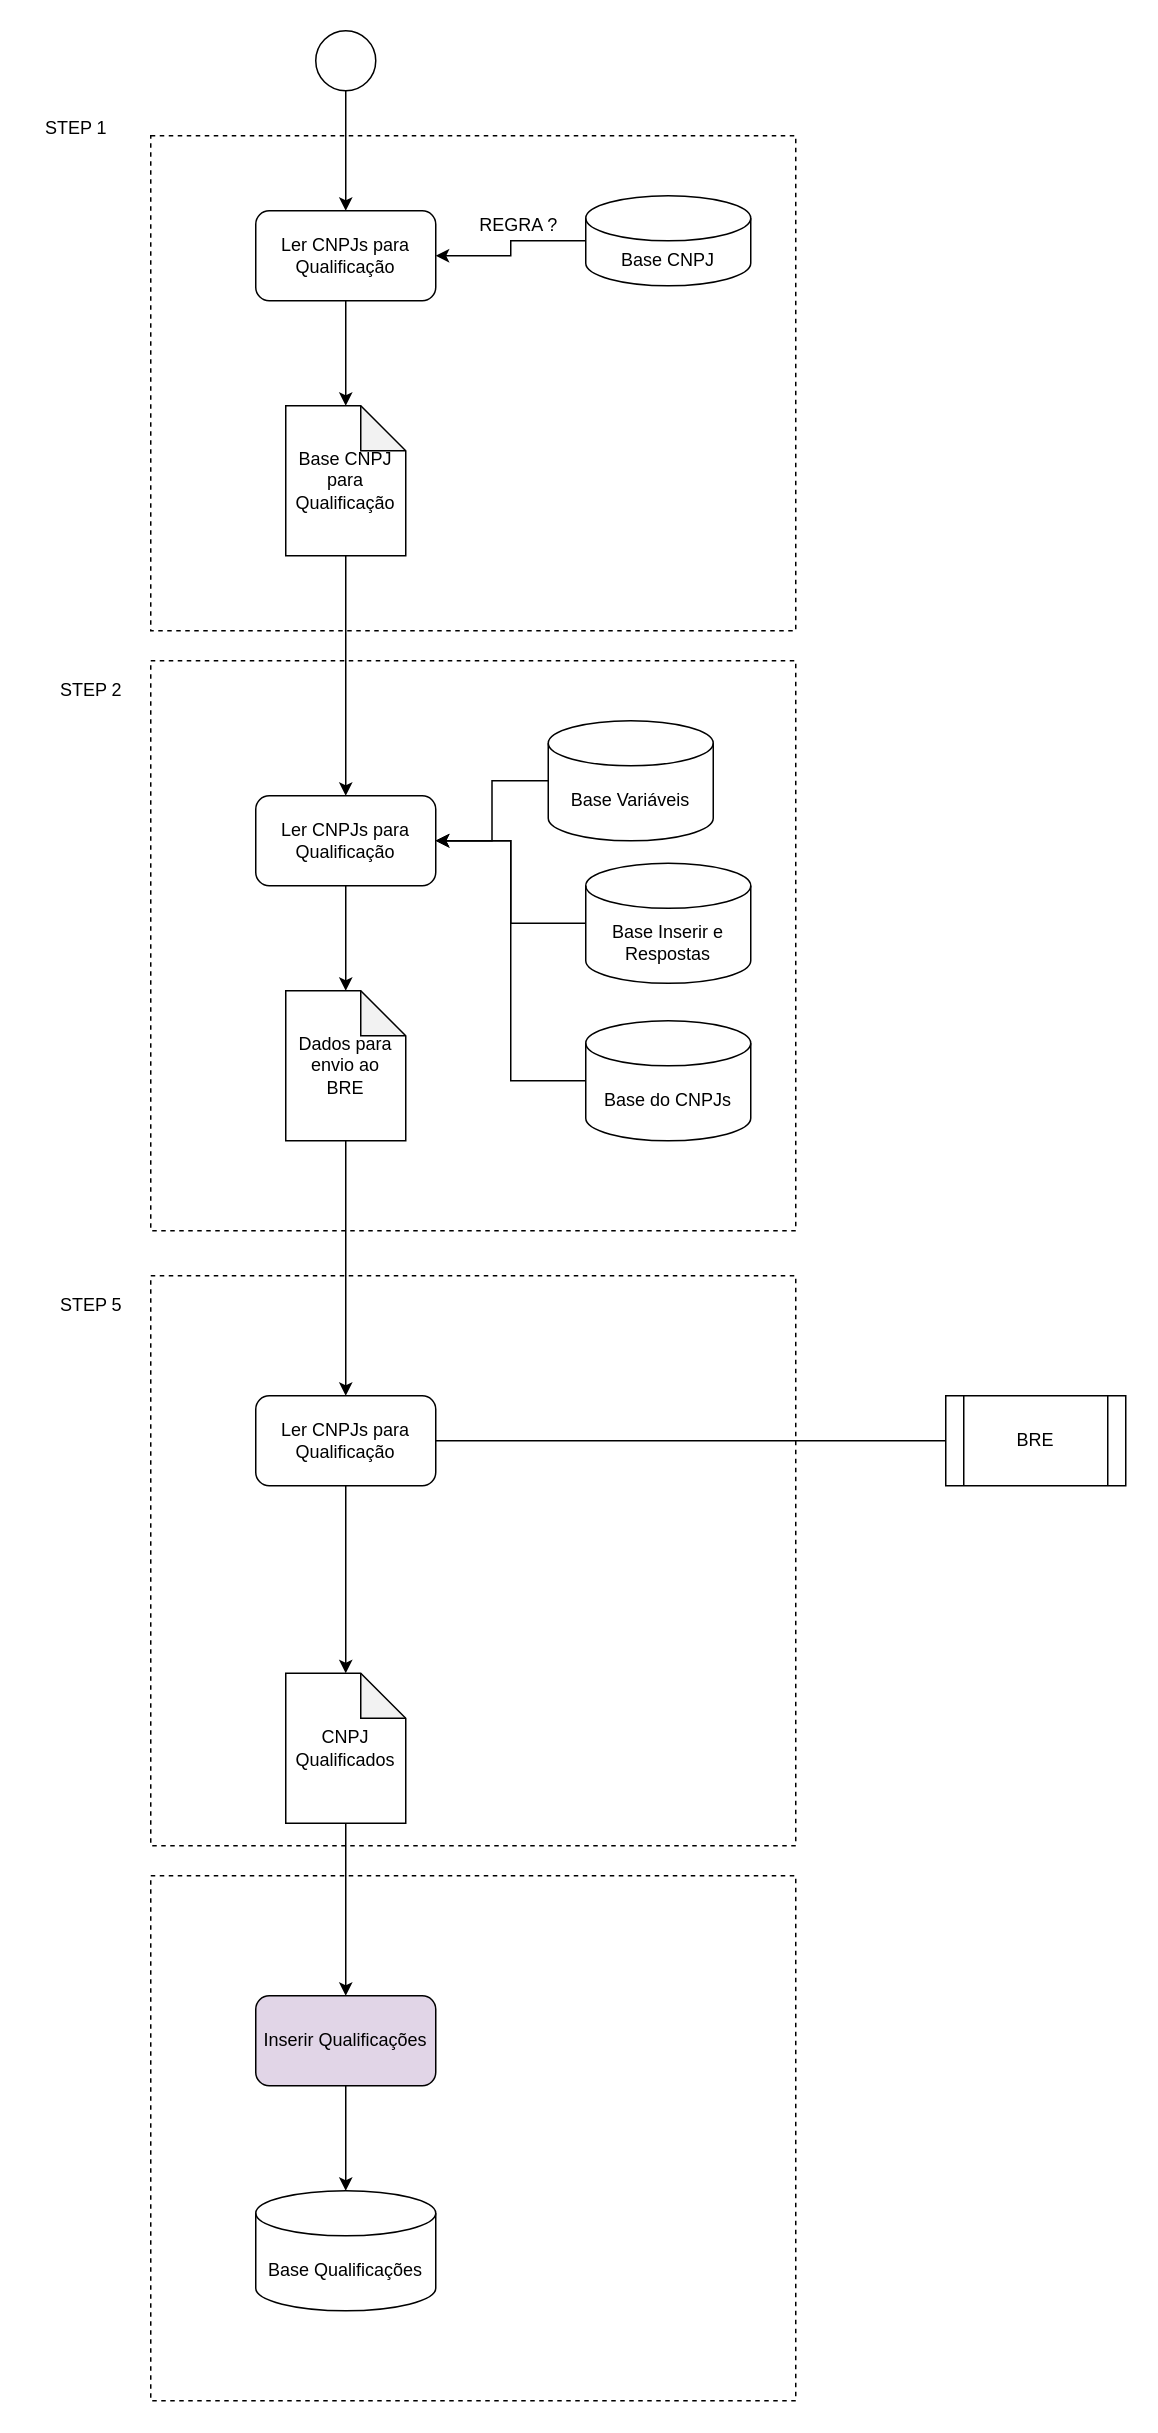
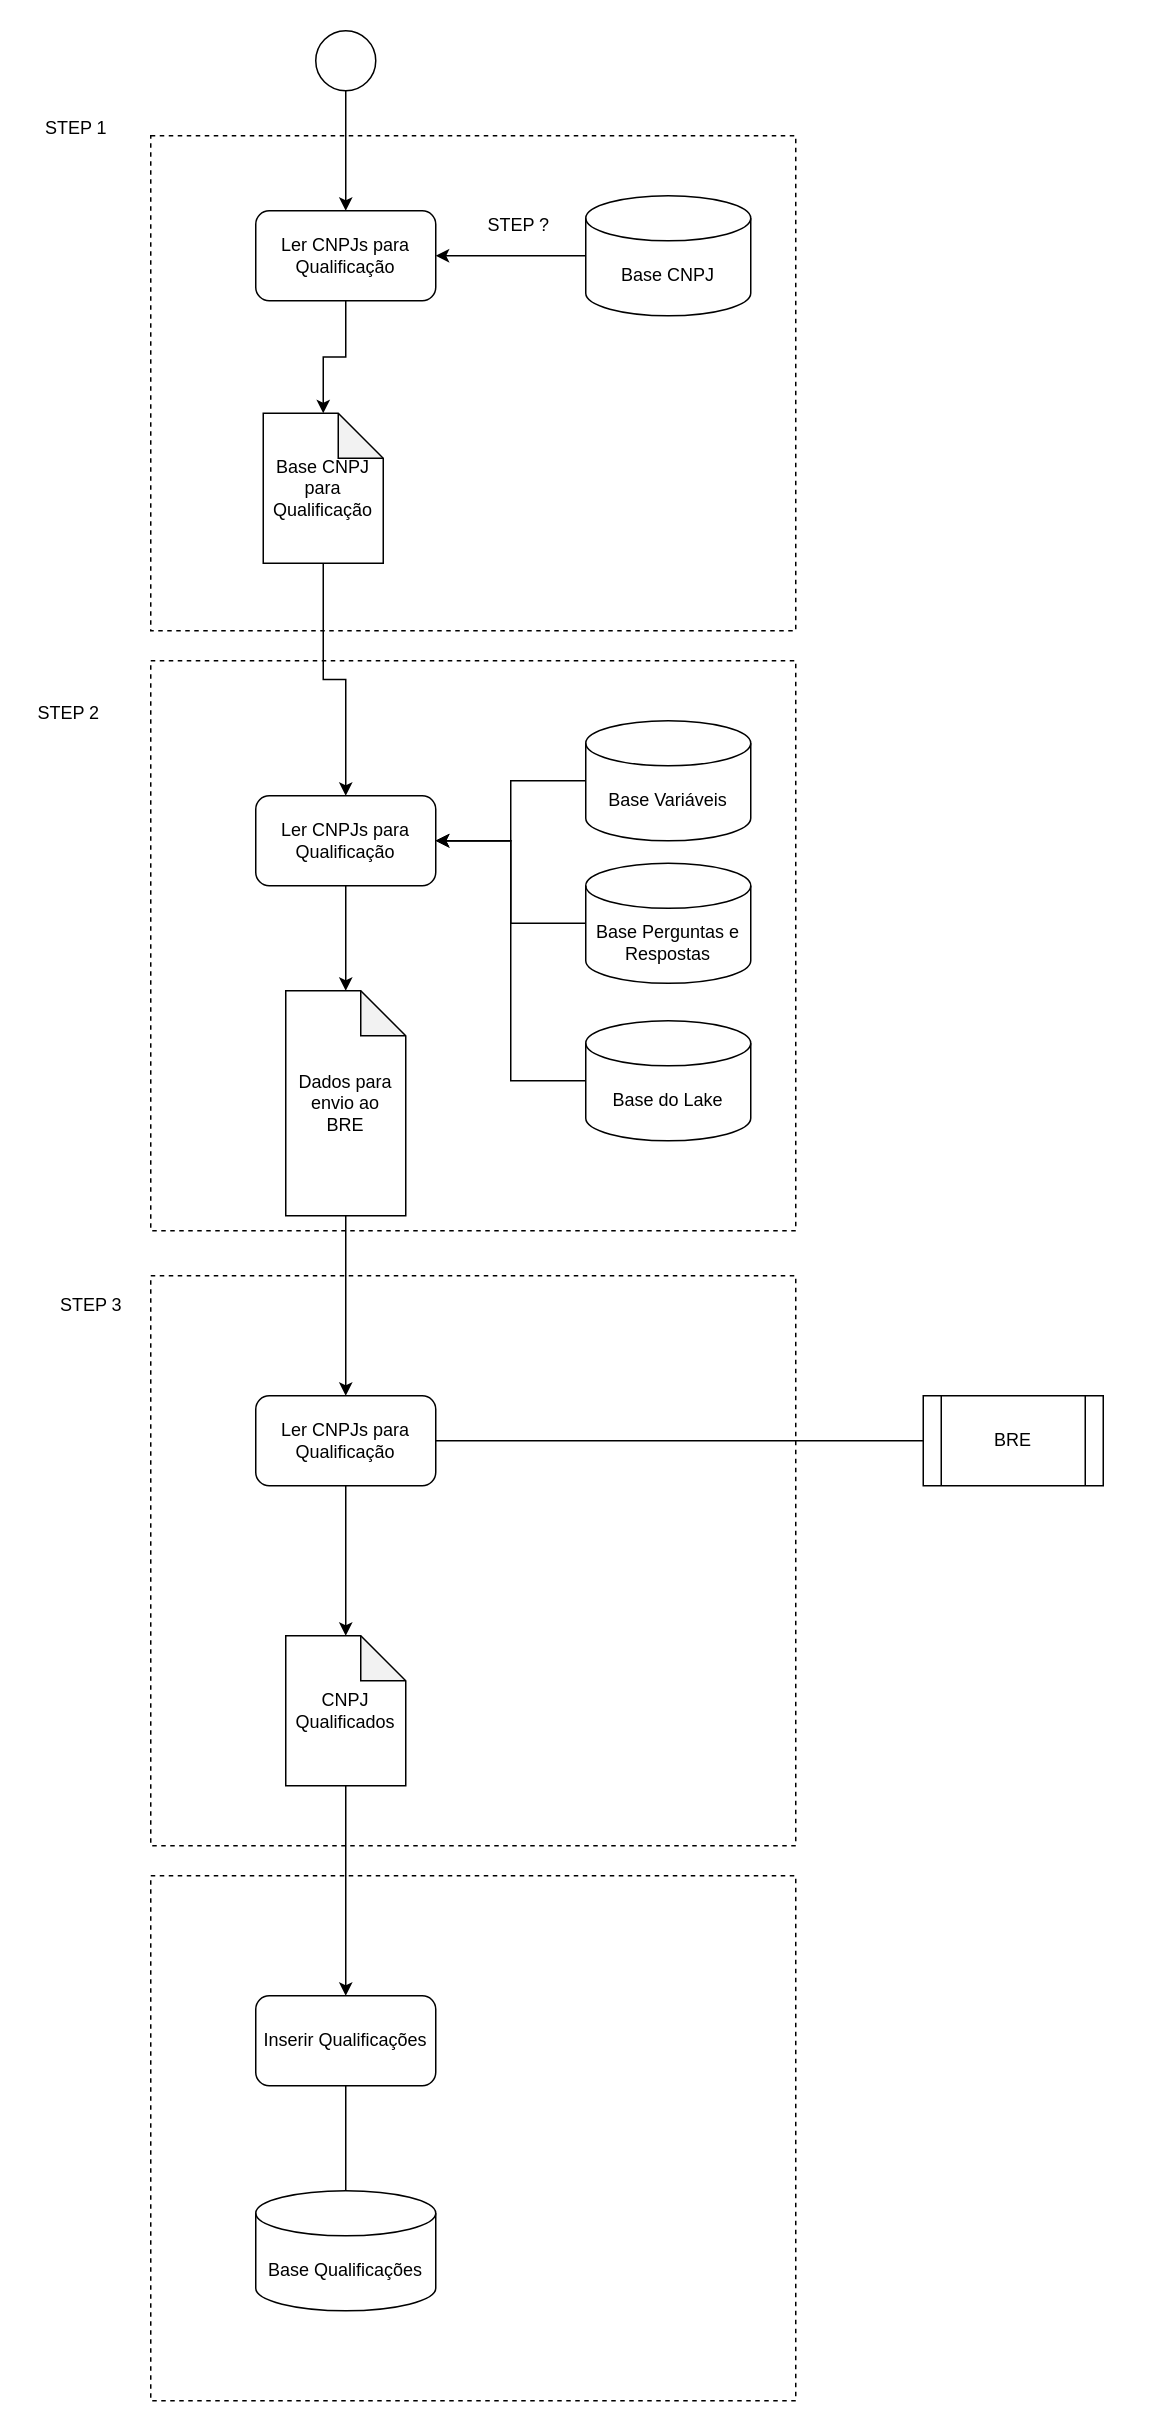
node "REGRA ?": label "REGRA ?" -> "STEP ?"
node "Base CNPJ": size 165x90 -> 165x120
node "Base CNPJ para Qualificação": moved (346, 481) -> (323, 488)
node "STEP 2": moved (91, 691) -> (68, 713)
node "Base Variáveis": moved (631, 781) -> (668, 781)
node "Base Inserir e Respostas": label "Base Inserir e Respostas" -> "Base Perguntas e Respostas"
node "Dados para envio ao BRE": size 120x150 -> 120x225
node "Base do CNPJs": label "Base do CNPJs" -> "Base do Lake"
node "STEP 5": label "STEP 5" -> "STEP 3"
node "BRE": moved (1036, 1441) -> (1013, 1441)
node "CNPJ Qualificados": moved (346, 1748) -> (346, 1711)
node "Inserir Qualificações": fillcolor #e1d5e7 -> #ffffff
edge "Inserir Qualificações" -> "Base Qualificações": arrowhead classic -> none
